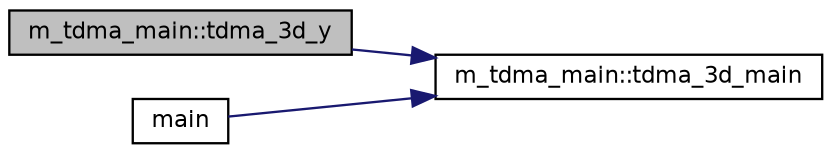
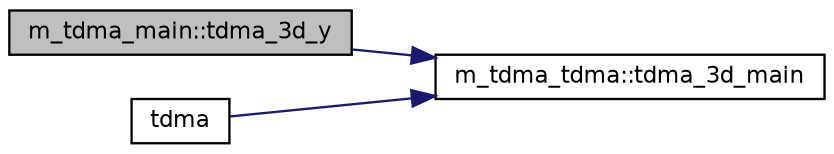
node "m_tdma_main::tdma_3d_main": label "m_tdma_main::tdma_3d_main" -> "m_tdma_tdma::tdma_3d_main"
node "main": label "main" -> "tdma"
